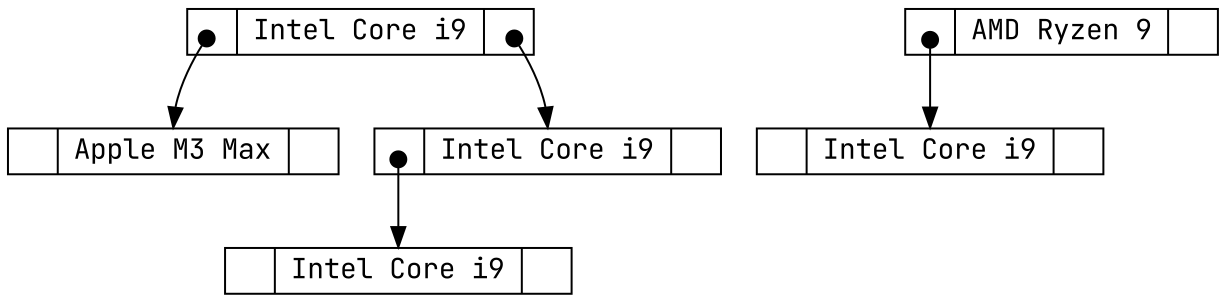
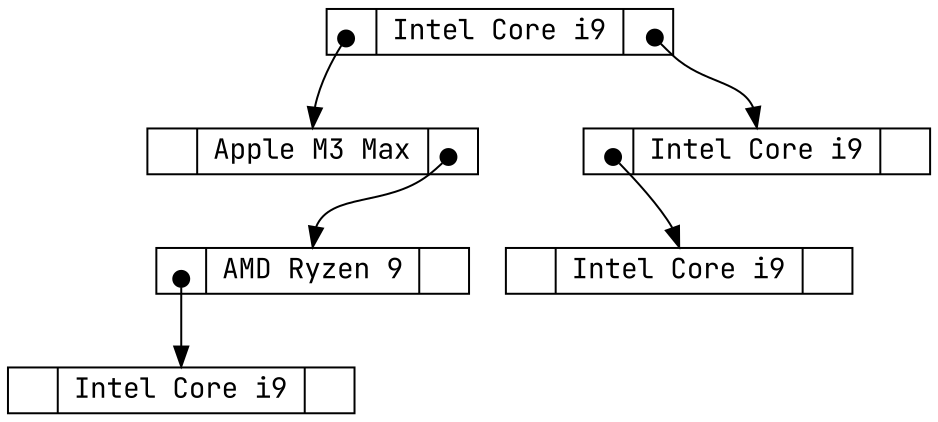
edge "Apple M3 Max" -- "AMD Ryzen 9": added
